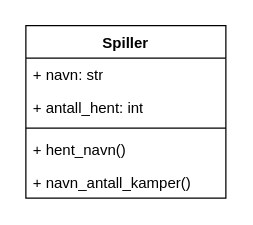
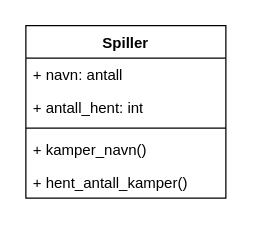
node "+ navn: str": label "+ navn: str" -> "+ navn: antall"
node "+ hent_navn()": label "+ hent_navn()" -> "+ kamper_navn()"
node "+ navn_antall_kamper()": label "+ navn_antall_kamper()" -> "+ hent_antall_kamper()"
